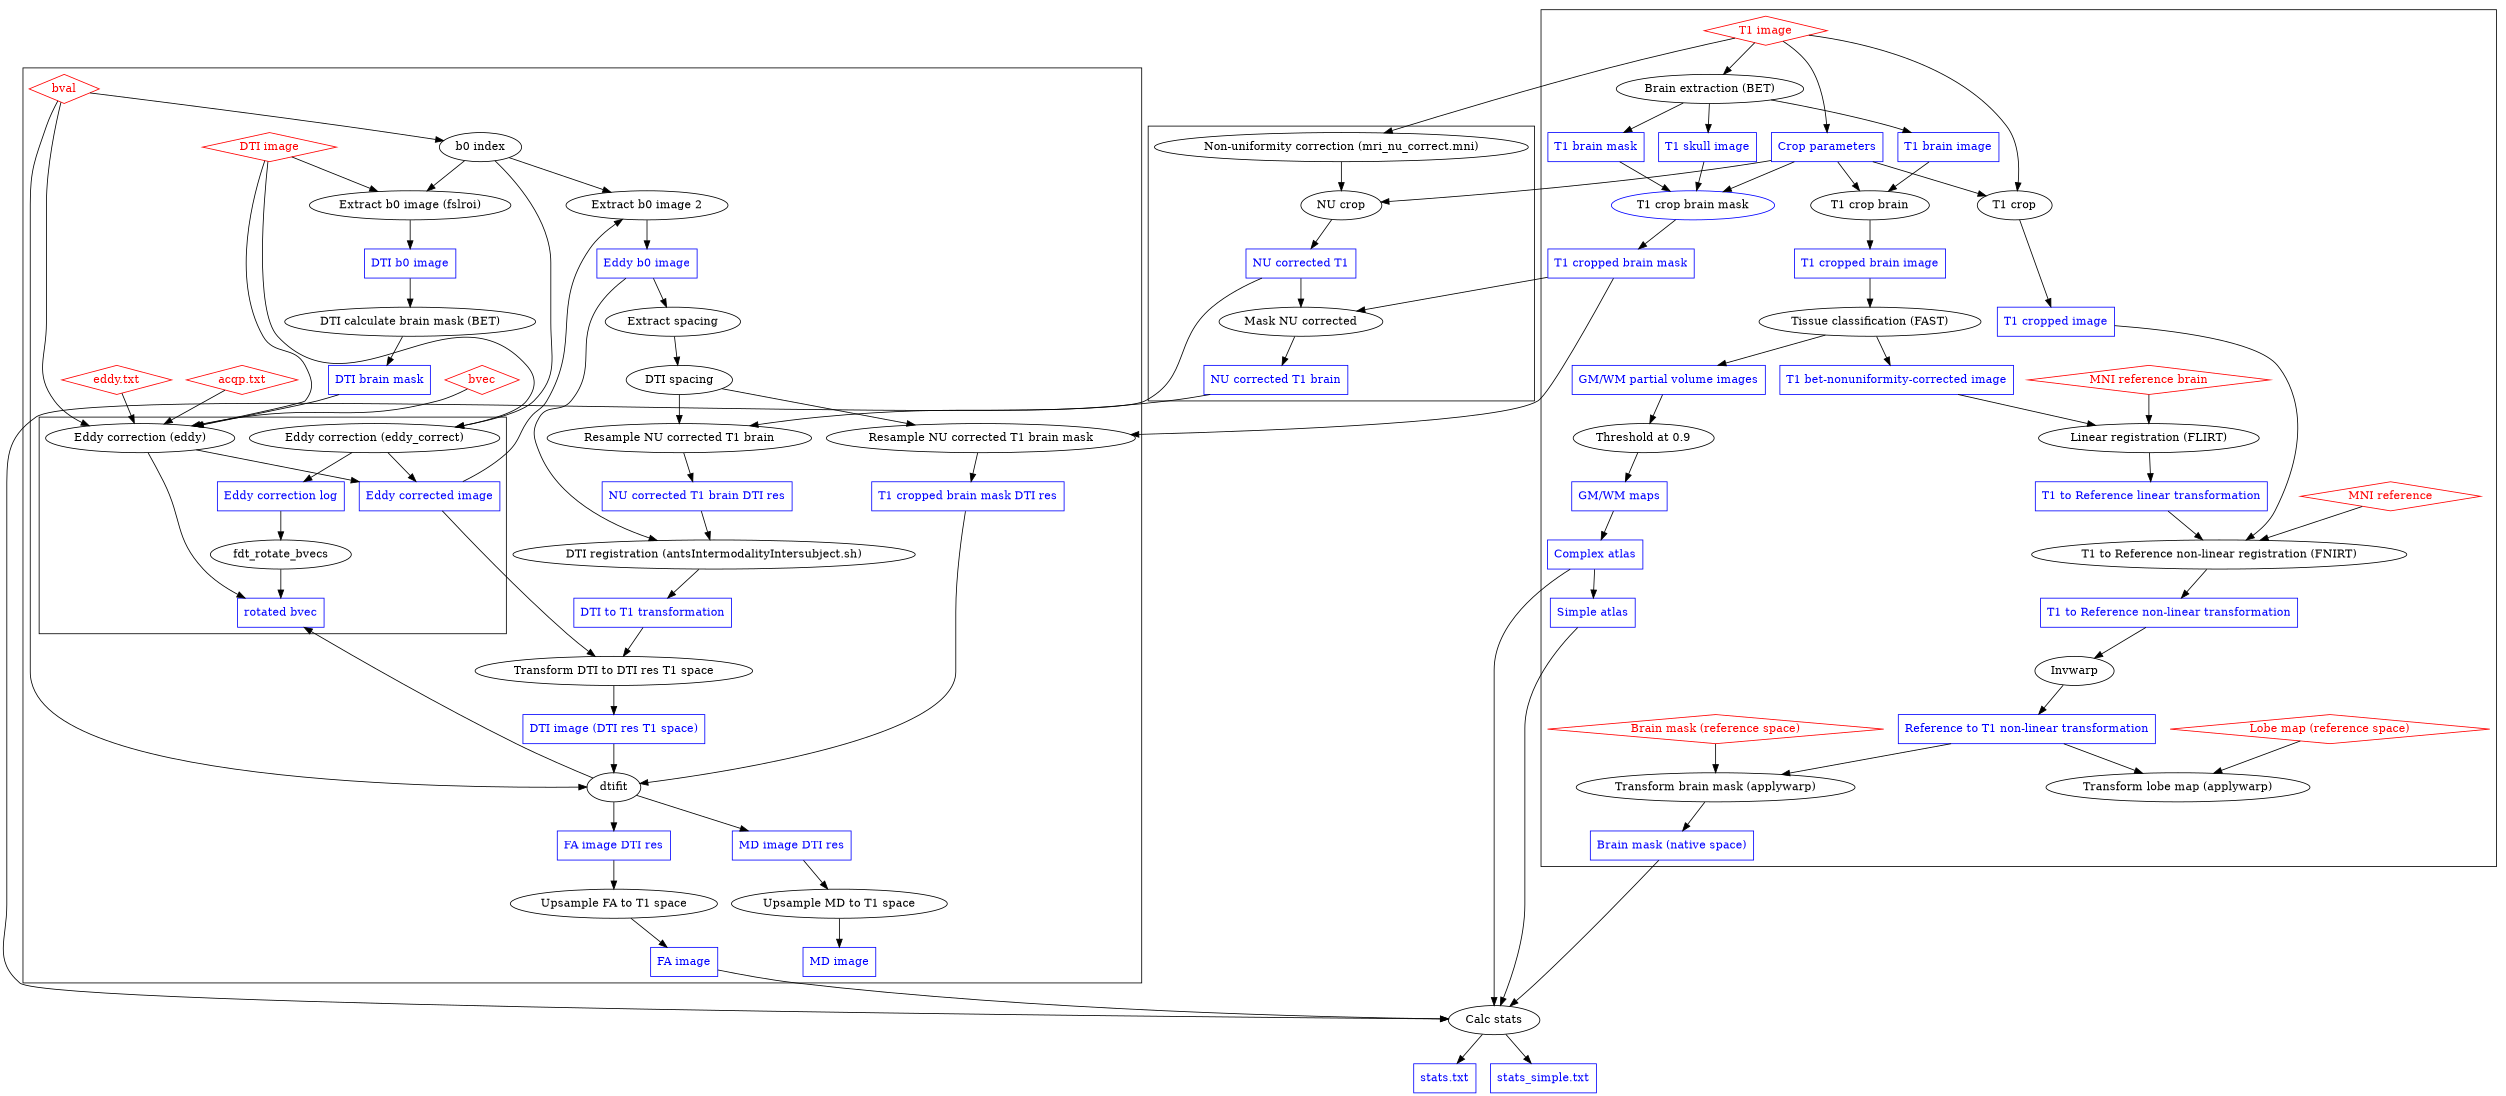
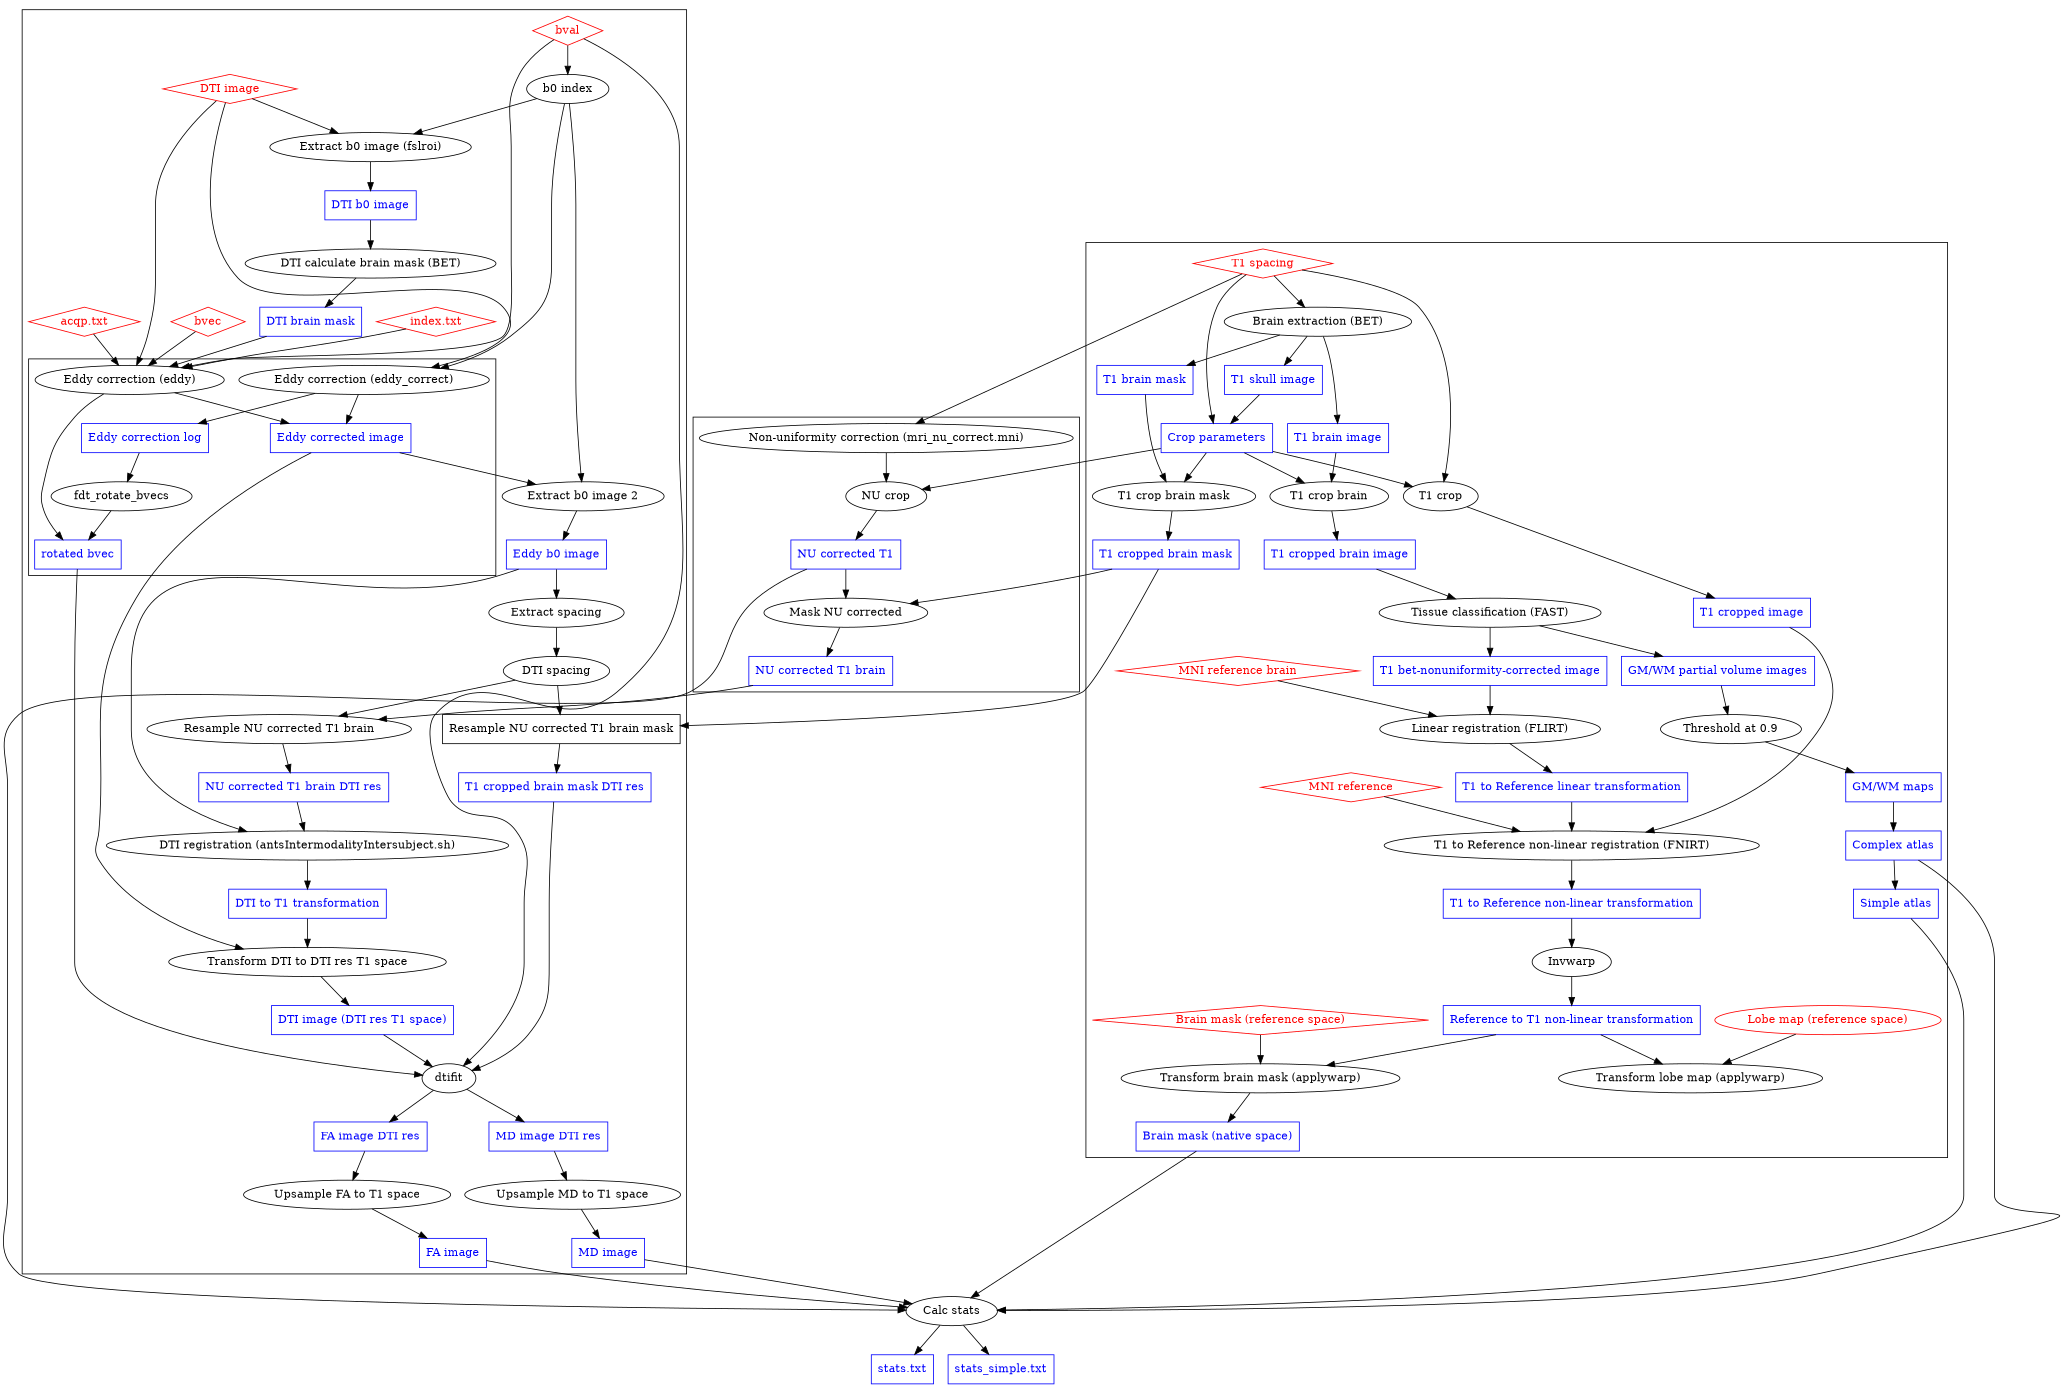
node "T1 image": label "T1 image" -> "T1 spacing"
edge "T1 skull image" -> "T1 crop brain mask": now "T1 skull image" -> "Crop parameters"
node "T1 crop brain mask": color blue -> black
node "eddy.txt": label "eddy.txt" -> "index.txt"
node "Resample NU corrected T1 brain mask": shape ellipse -> box
edge "dtifit" -> "rotated bvec": reversed
node "Lobe map (reference space)": shape diamond -> ellipse
edge "MD image" -> "Calc stats": added
